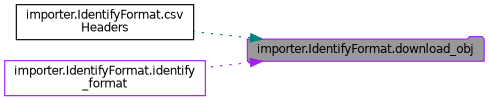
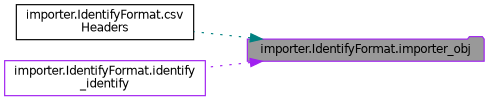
node "importer.IdentifyFormat.download_obj": label "importer.IdentifyFormat.download_obj" -> "importer.IdentifyFormat.importer_obj"
node "importer.IdentifyFormat.identify _format": label "importer.IdentifyFormat.identify _format" -> "importer.IdentifyFormat.identify _identify"
